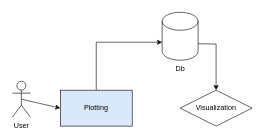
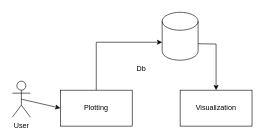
node "Db": moved (180, 69) -> (141, 69)
node "Plotting": fillcolor #dae8fc -> #ffffff
node "Visualization": shape diamond -> rectangle
